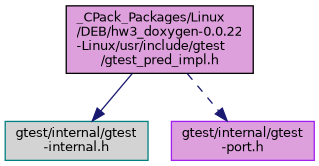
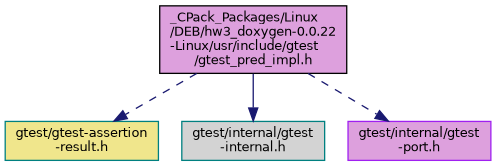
node "gtest/gtest-assertion -result.h": added
